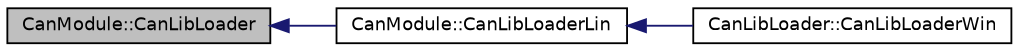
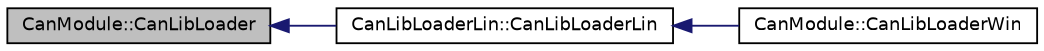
node "CanModule::CanLibLoaderLin": label "CanModule::CanLibLoaderLin" -> "CanLibLoaderLin::CanLibLoaderLin"
node "CanLibLoader::CanLibLoaderWin": label "CanLibLoader::CanLibLoaderWin" -> "CanModule::CanLibLoaderWin"
